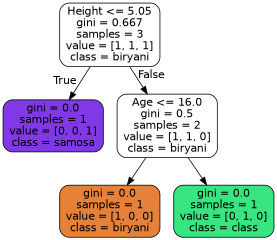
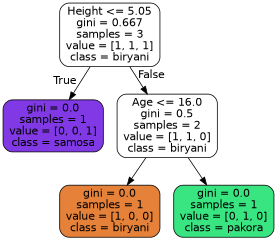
node "gini = 0.0 samples = 1 value = [0, 1, 0] class = class": label "gini = 0.0 samples = 1 value = [0, 1, 0] class = class" -> "gini = 0.0 samples = 1 value = [0, 1, 0] class = pakora"
